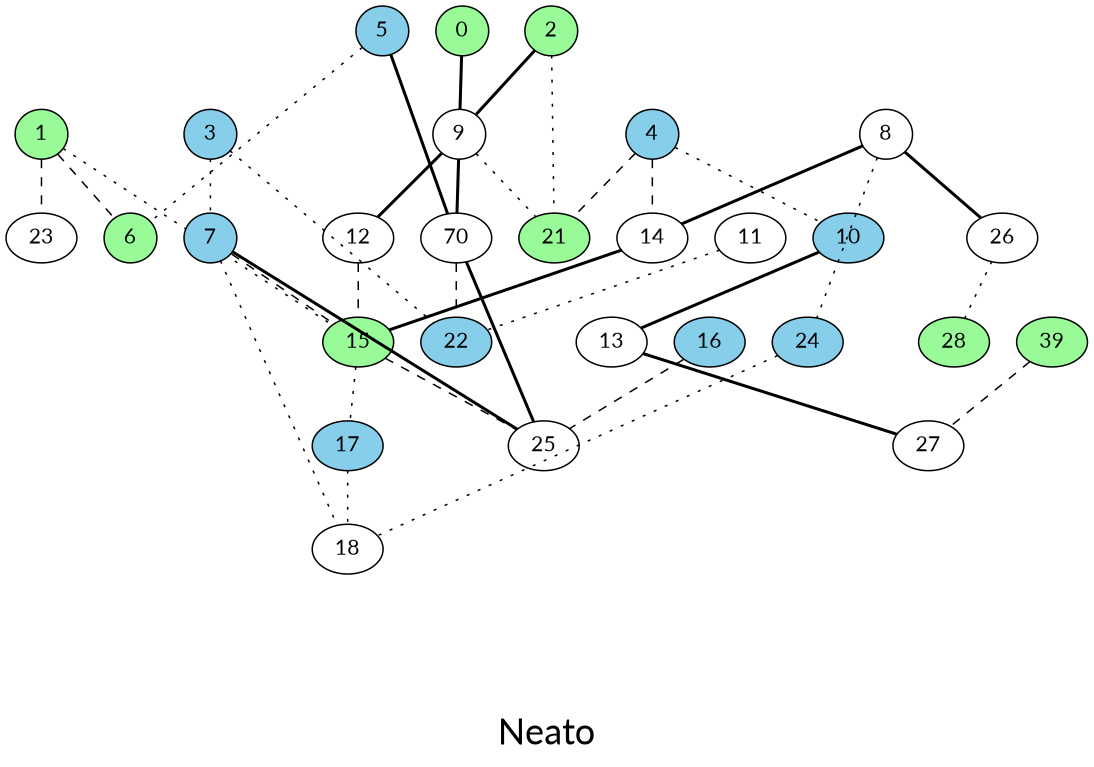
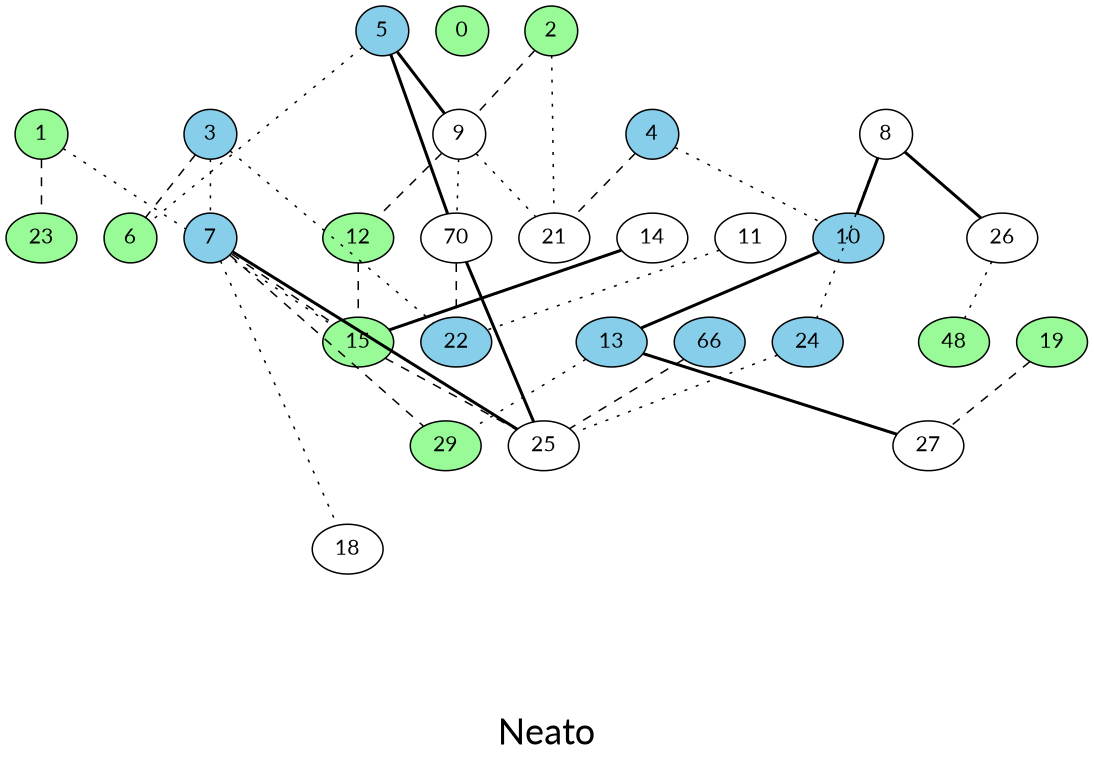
edge "2" -- "9": style bold -> dashed
edge "0" -- "9": now "5" -- "9"
edge "9" -- "12": style bold -> dashed
edge "8" -- "14": now "8" -- "10"
edge "1" -- "6": now "3" -- "6"
edge "9" -- "70": style bold -> dotted
edge "4" -- "14": removed
node "23": fillcolor white -> palegreen
node "12": fillcolor white -> palegreen
node "21": fillcolor palegreen -> white
node "13": fillcolor white -> skyblue
node "16": label "16" -> "66"
node "28": label "28" -> "48"
node "39": label "39" -> "19"
node "17": removed
node "29": added
edge "24" -- "18": now "24" -- "25"
